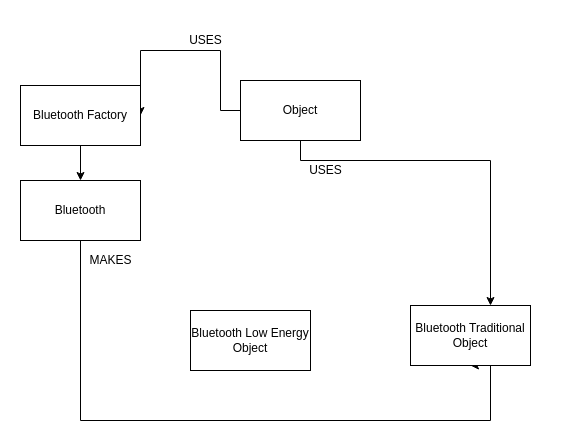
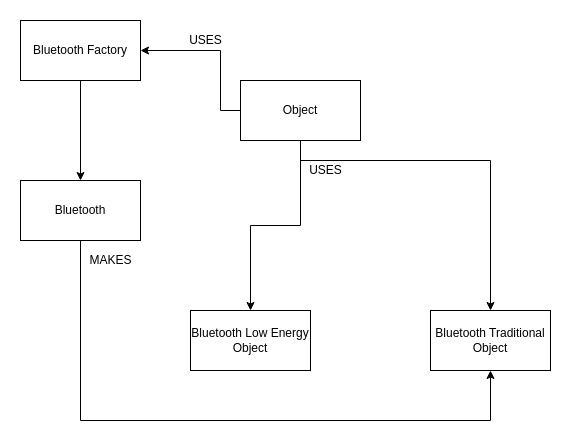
node "Bluetooth Factory": moved (81, 116) -> (81, 51)
edge "Object" -> "Bluetooth Low Energy Object": added
node "Bluetooth Traditional Object": moved (471, 336) -> (491, 341)
